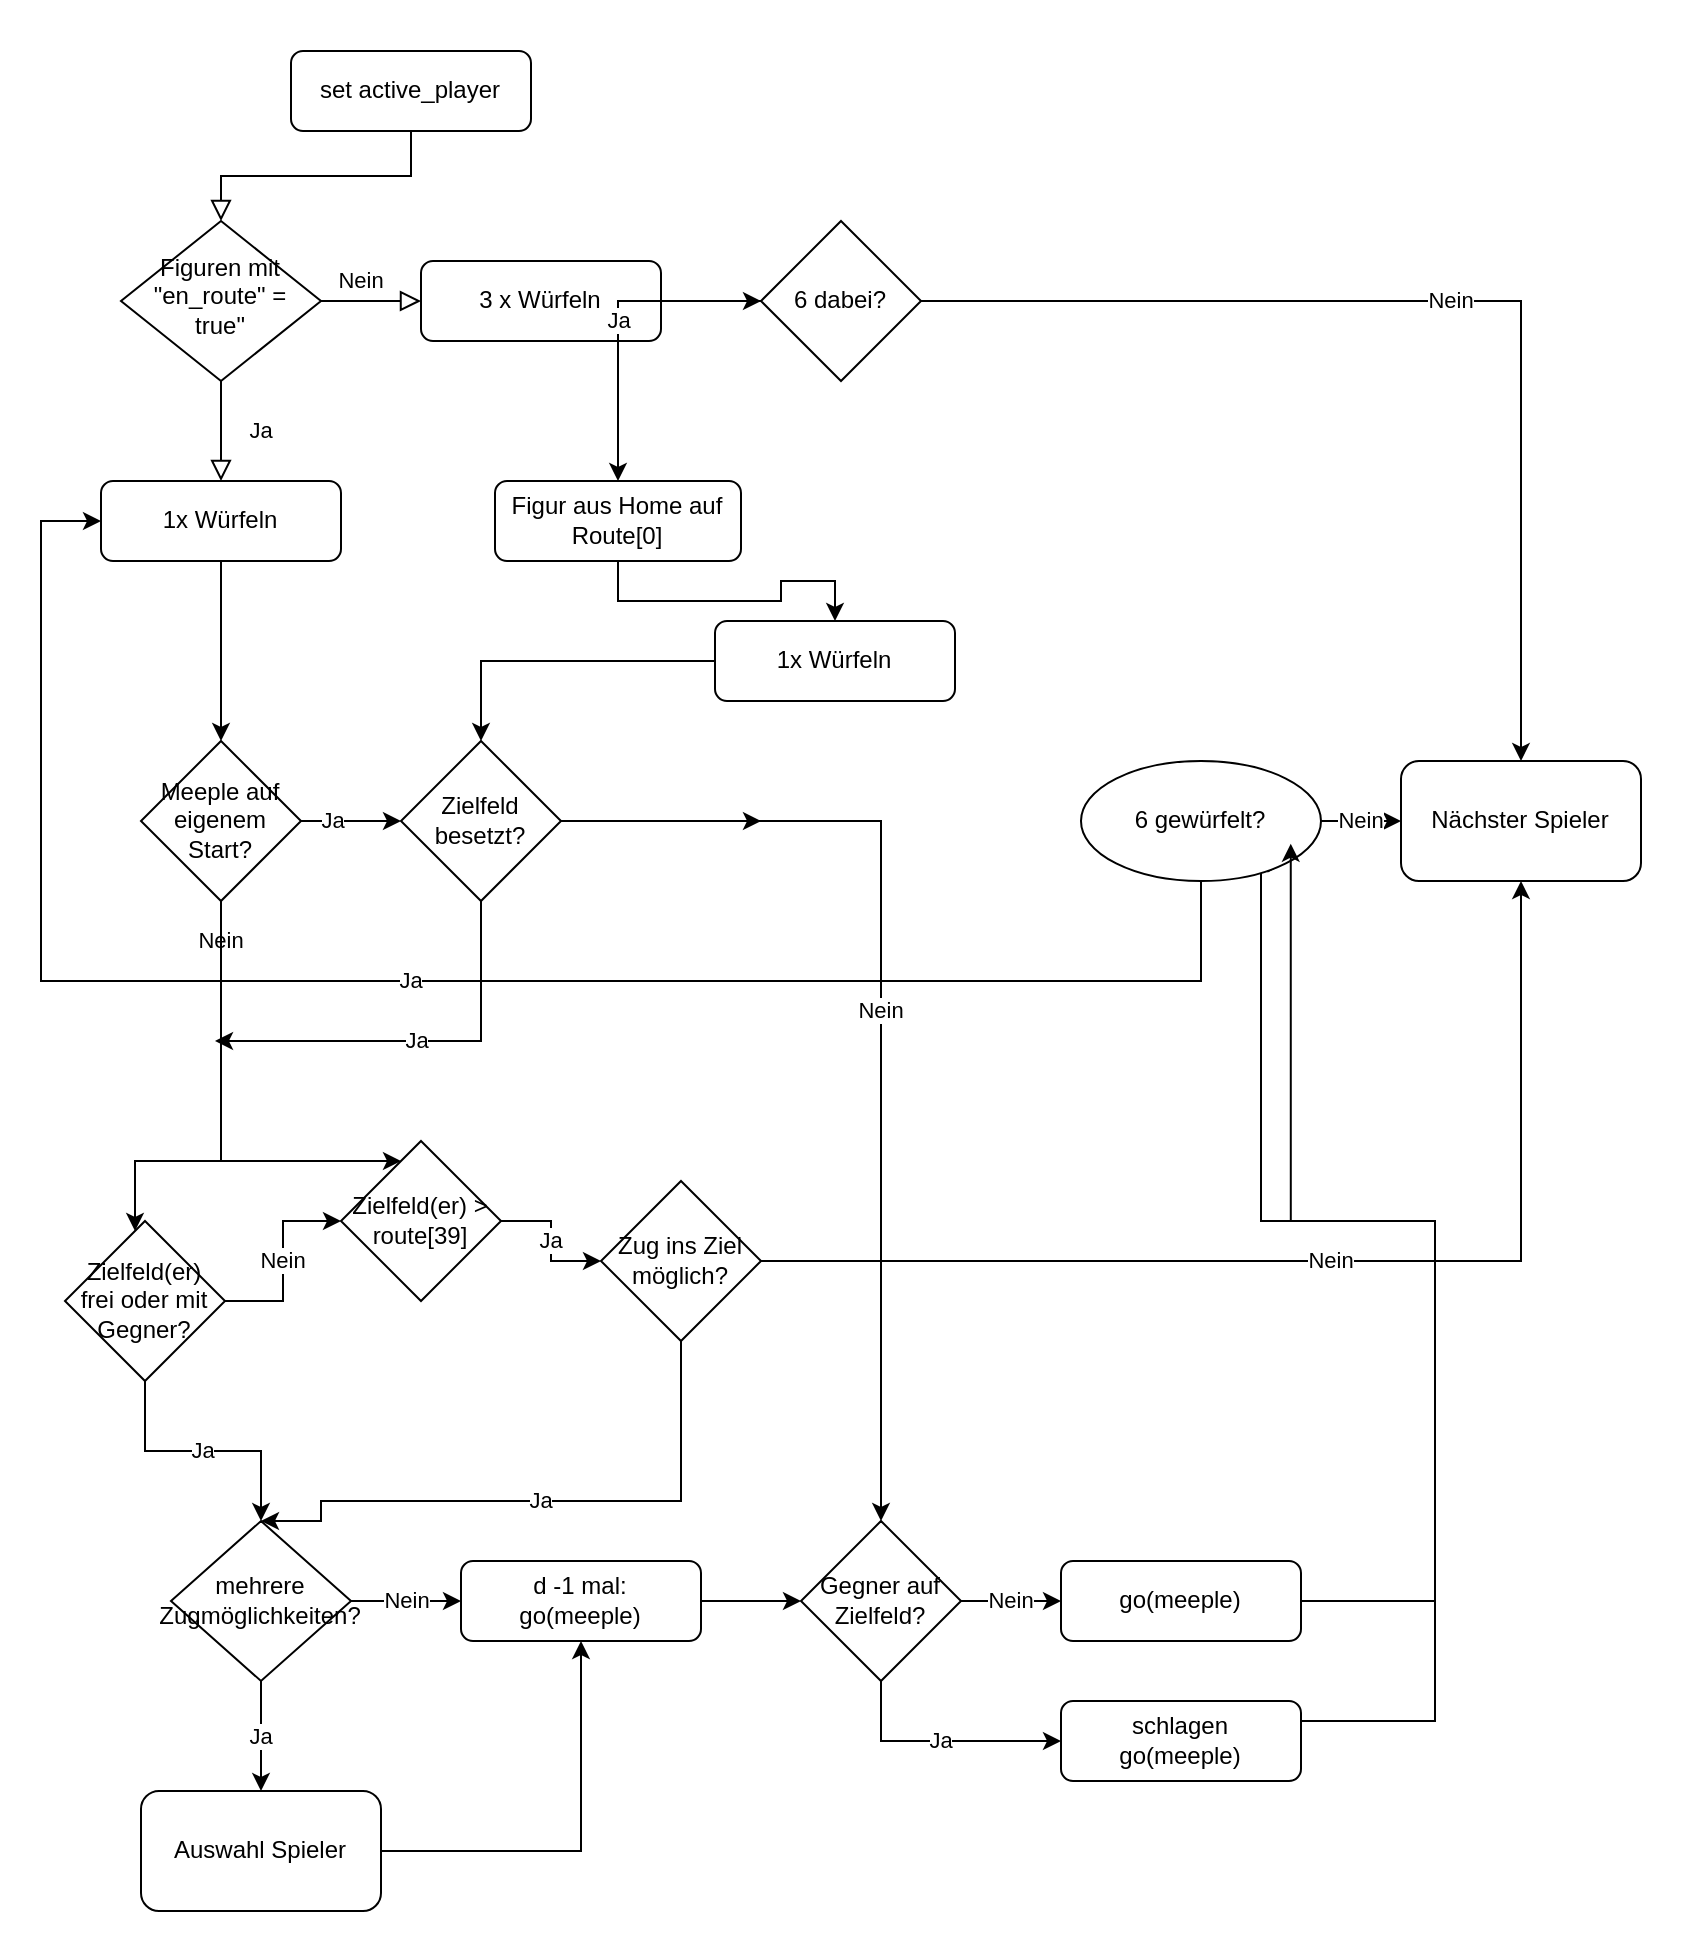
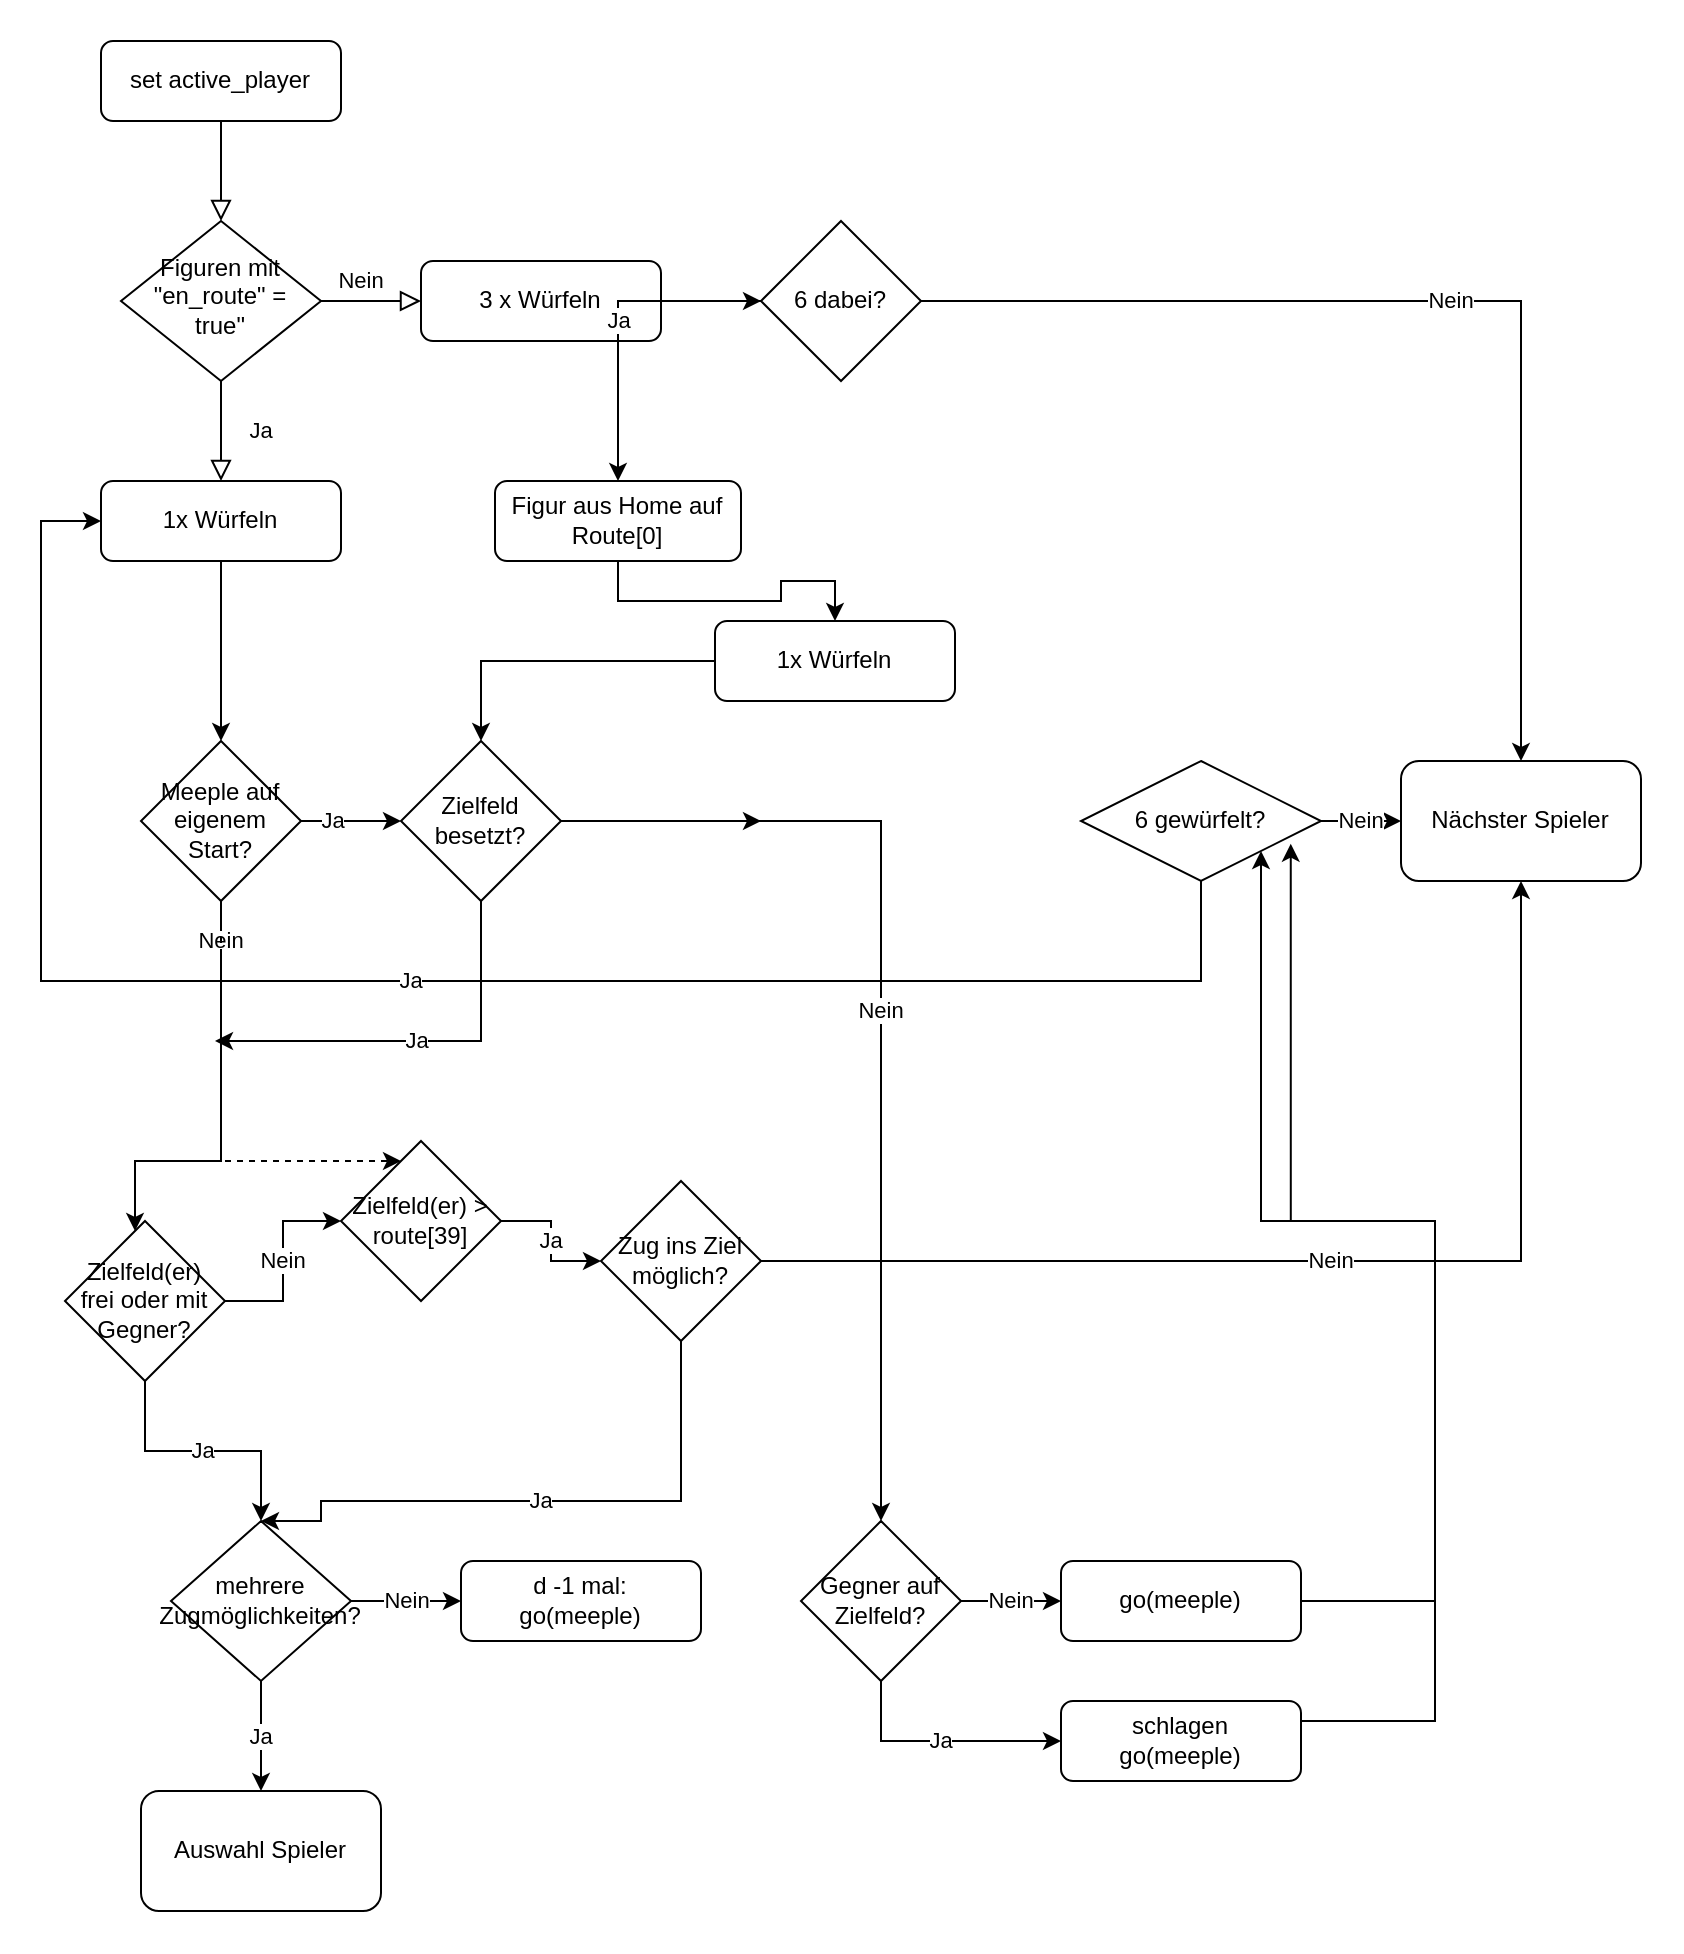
node "set active_player": moved (411, 91) -> (221, 81)
node "6 gewürfelt?": shape ellipse -> diamond
edge "Meeple auf eigenem Start?" -> "Zielfeld(er) > route[39]": style solid -> dashed
edge "d -1 mal: go(meeple)" -> "Gegner auf Zielfeld?": removed
edge "Auswahl Spieler" -> "d -1 mal: go(meeple)": removed
